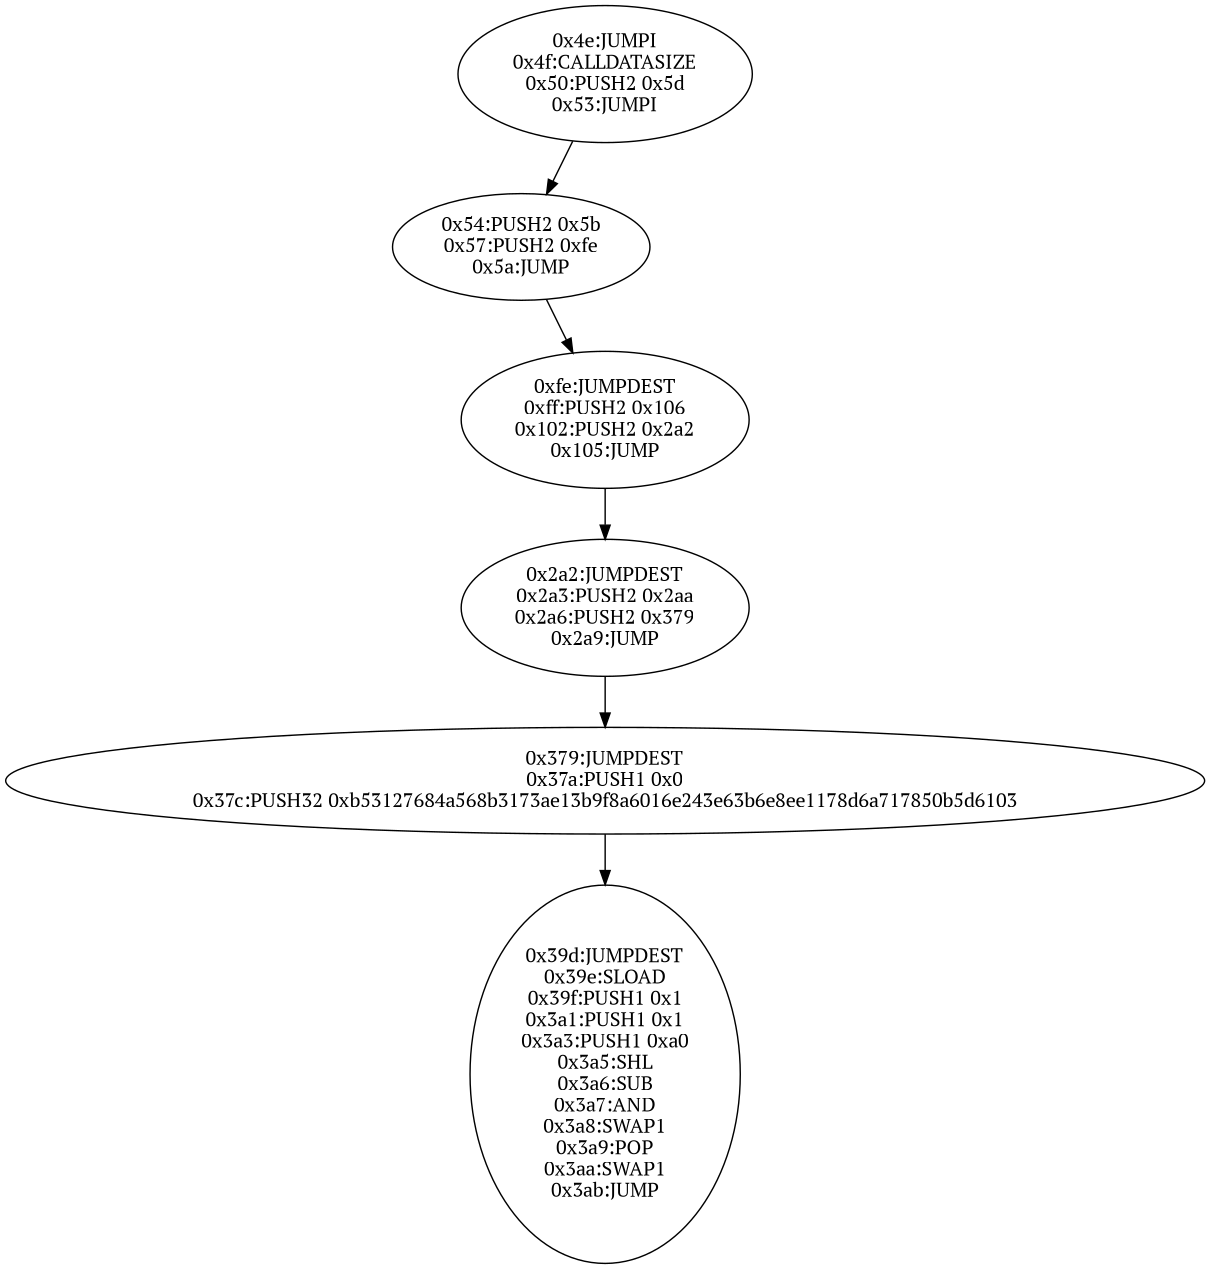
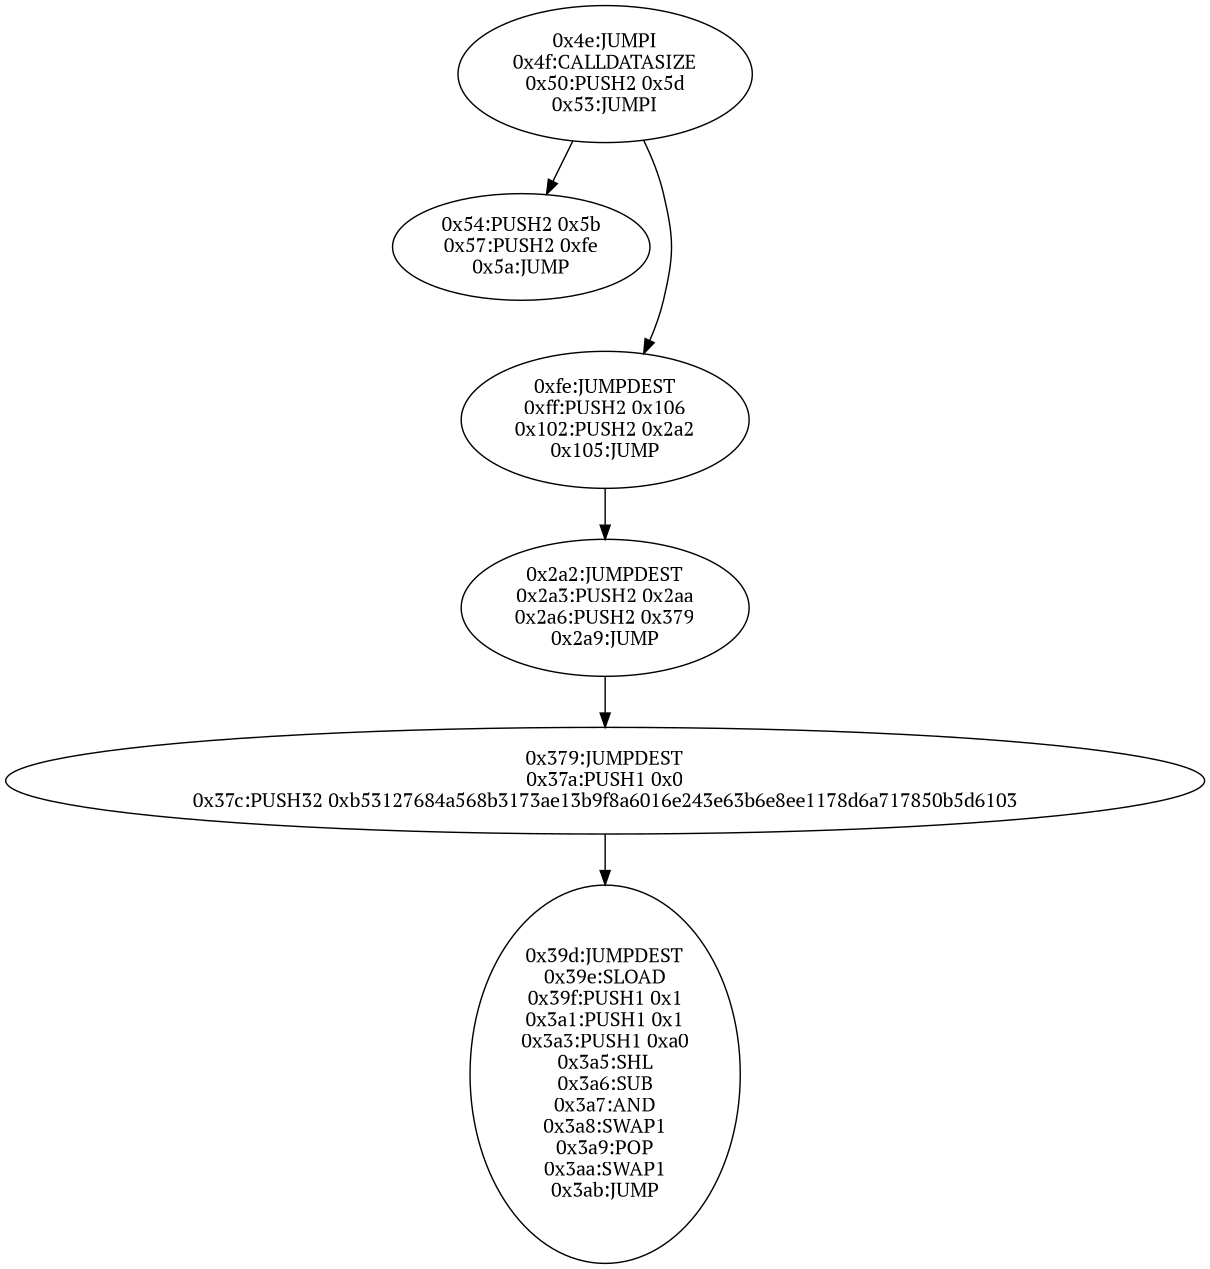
edge "0x54:PUSH2 0x5b 0x57:PUSH2 0xfe 0x5a:JUMP" -> "0xfe:JUMPDEST 0xff:PUSH2 0x106 0x102:PUSH2 0x2a2 0x105:JUMP": now "0x4e:JUMPI 0x4f:CALLDATASIZE 0x50:PUSH2 0x5d 0x53:JUMPI" -> "0xfe:JUMPDEST 0xff:PUSH2 0x106 0x102:PUSH2 0x2a2 0x105:JUMP"
